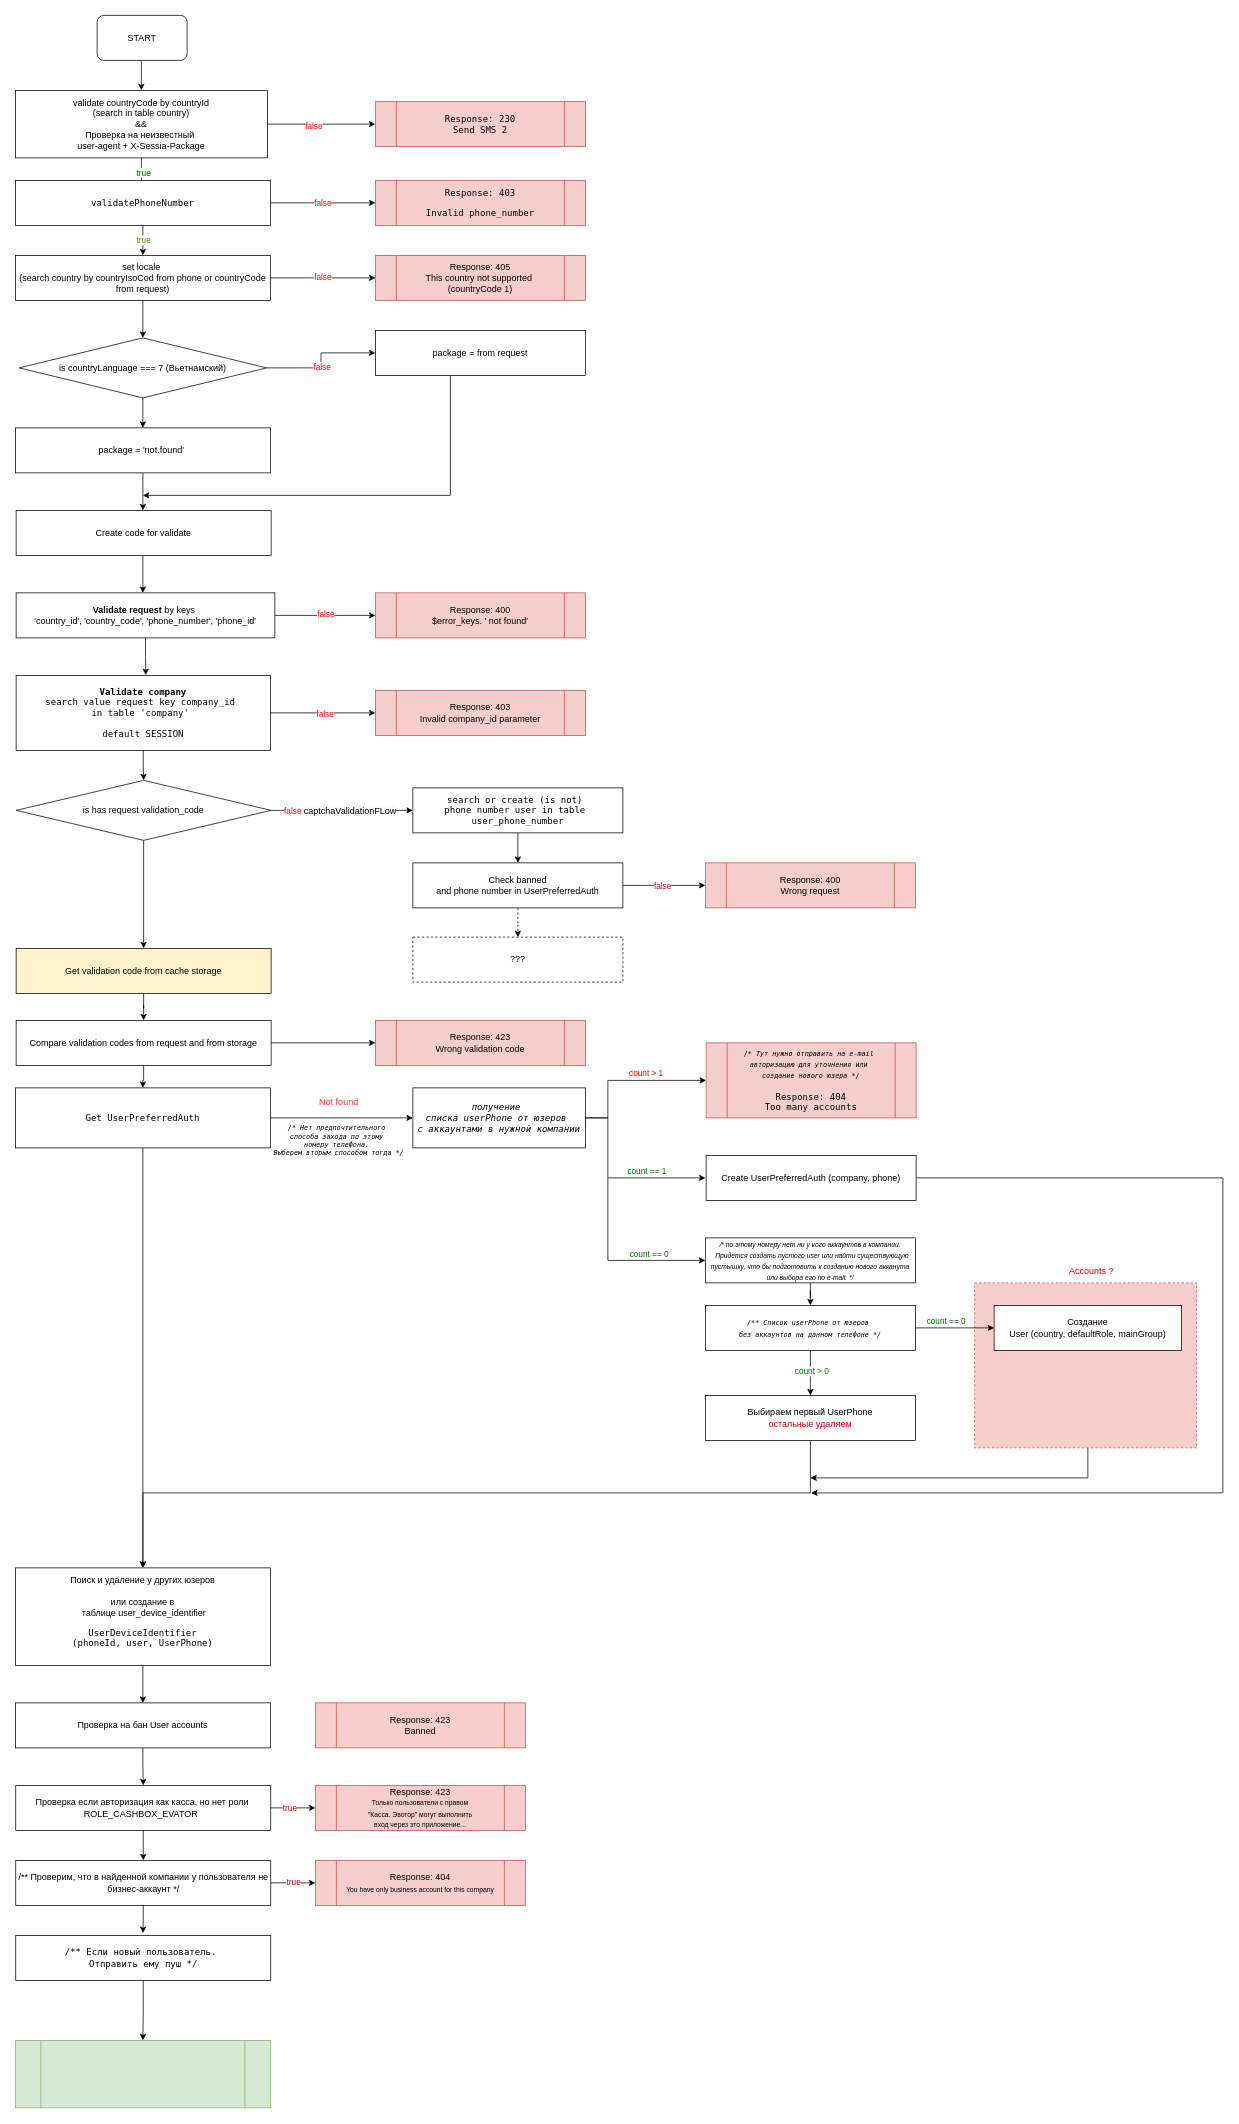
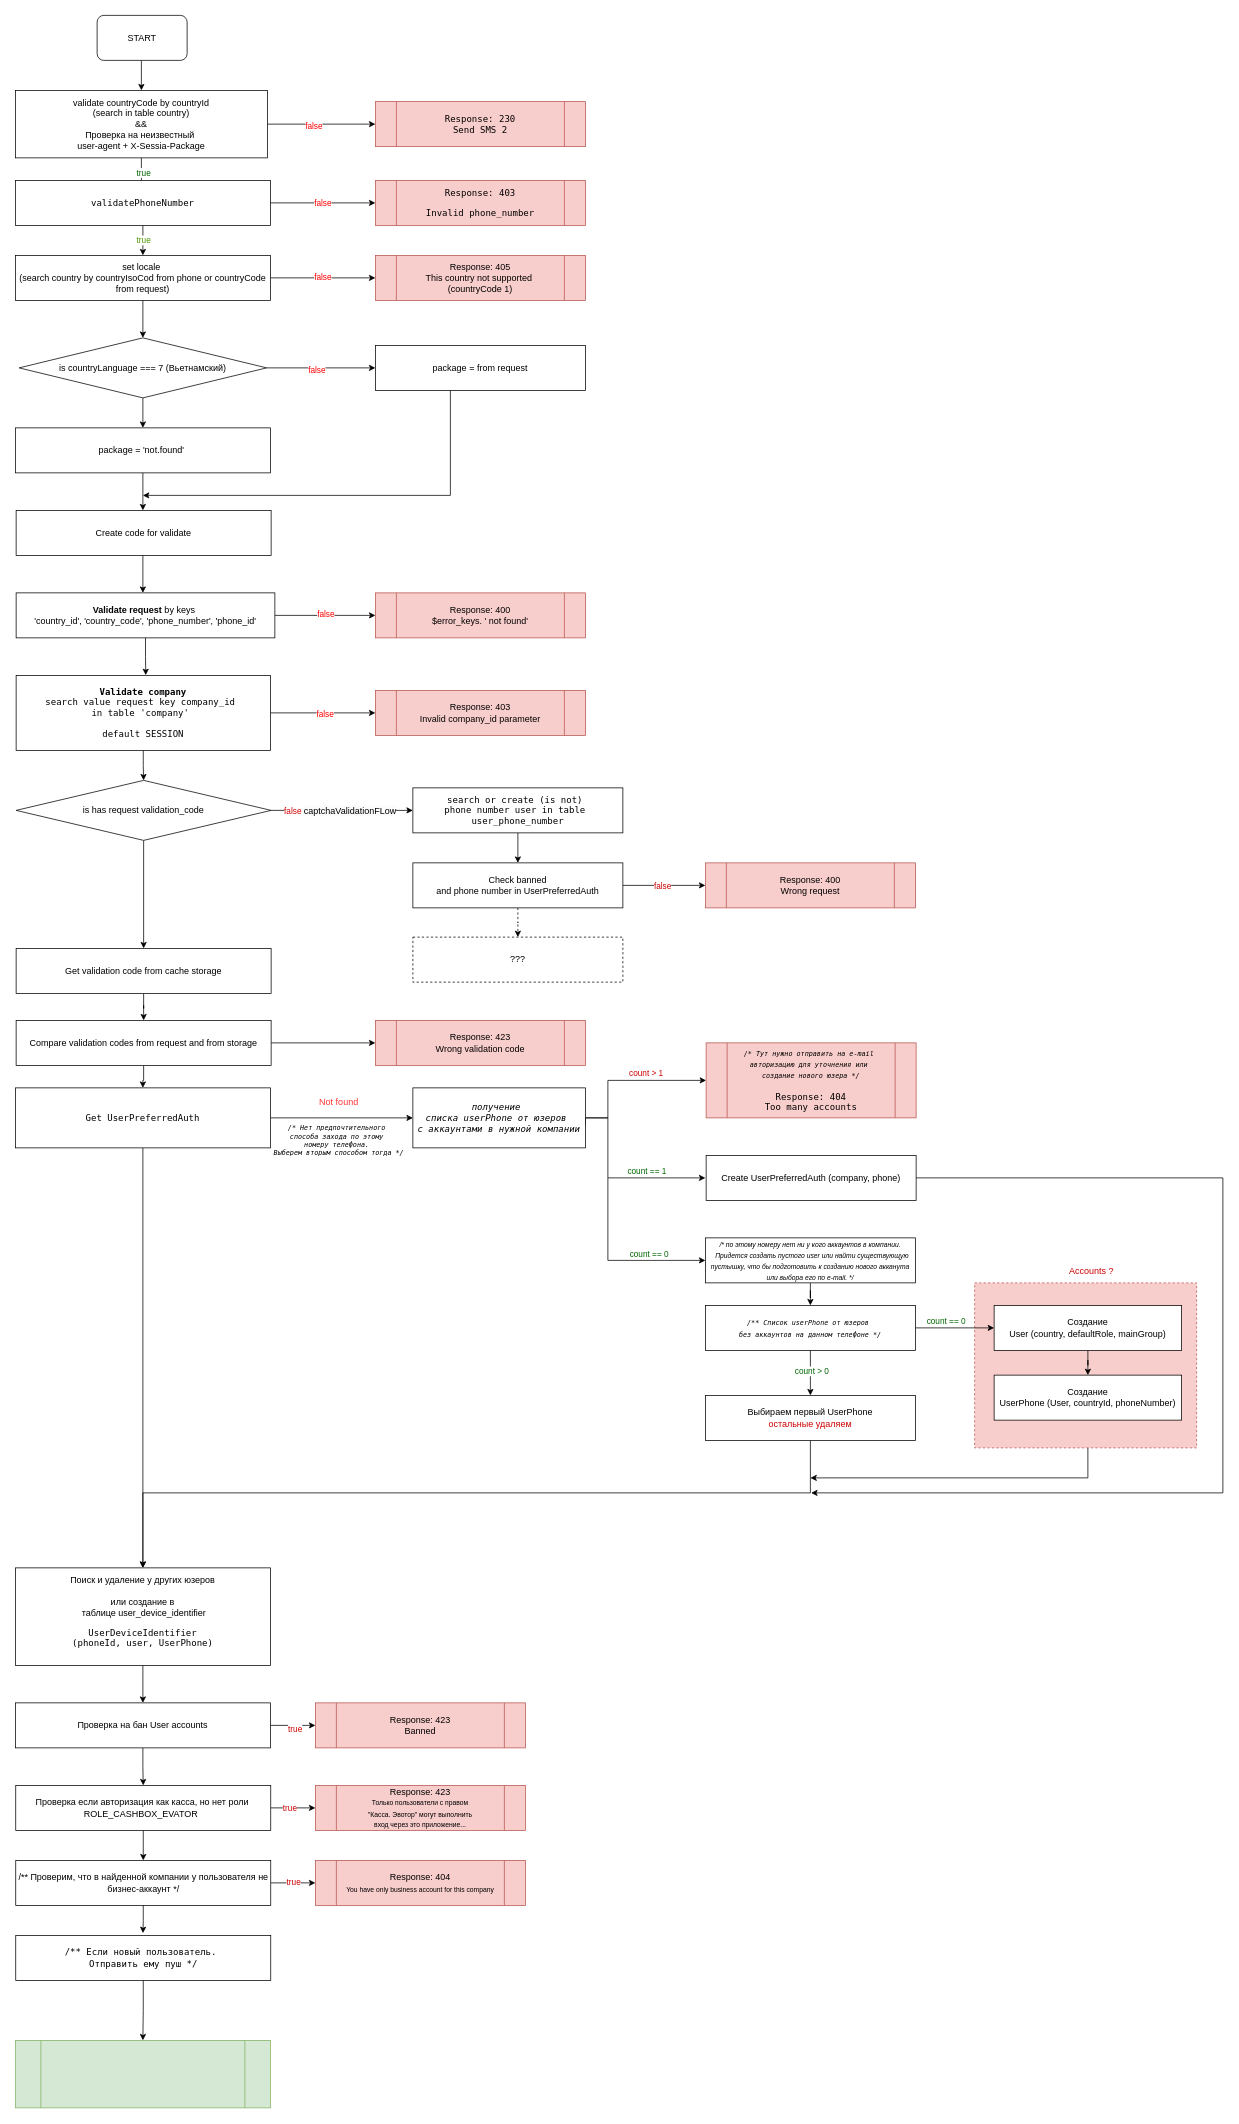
node "package = from request": moved (480, 353) -> (480, 368)
node "Get validation code from cache storage": fillcolor #fff2cc -> #ffffff
edge "Создание User (country, defaultRole, mainGroup)" -> "Создание UserPhone (User, countryId, phoneNumber)": added
node "Создание UserPhone (User, countryId, phoneNumber)": added
edge "Проверка на бан User accounts" -> "Response: 423 Banned": added, label "true"
